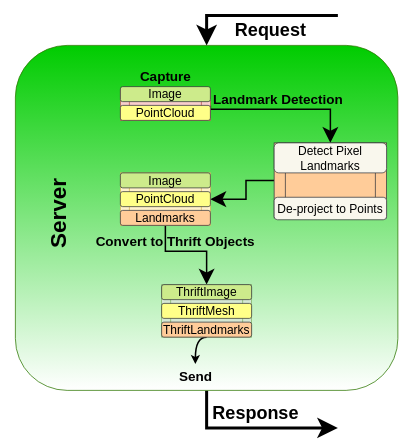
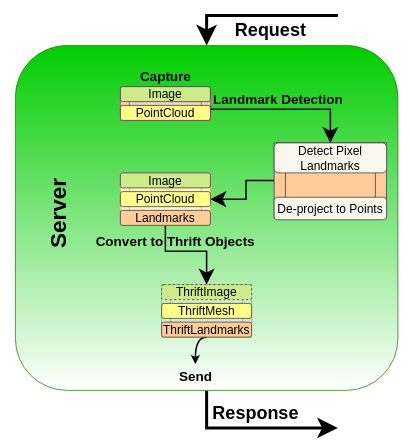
node "ThriftImage": style solid -> dashed
